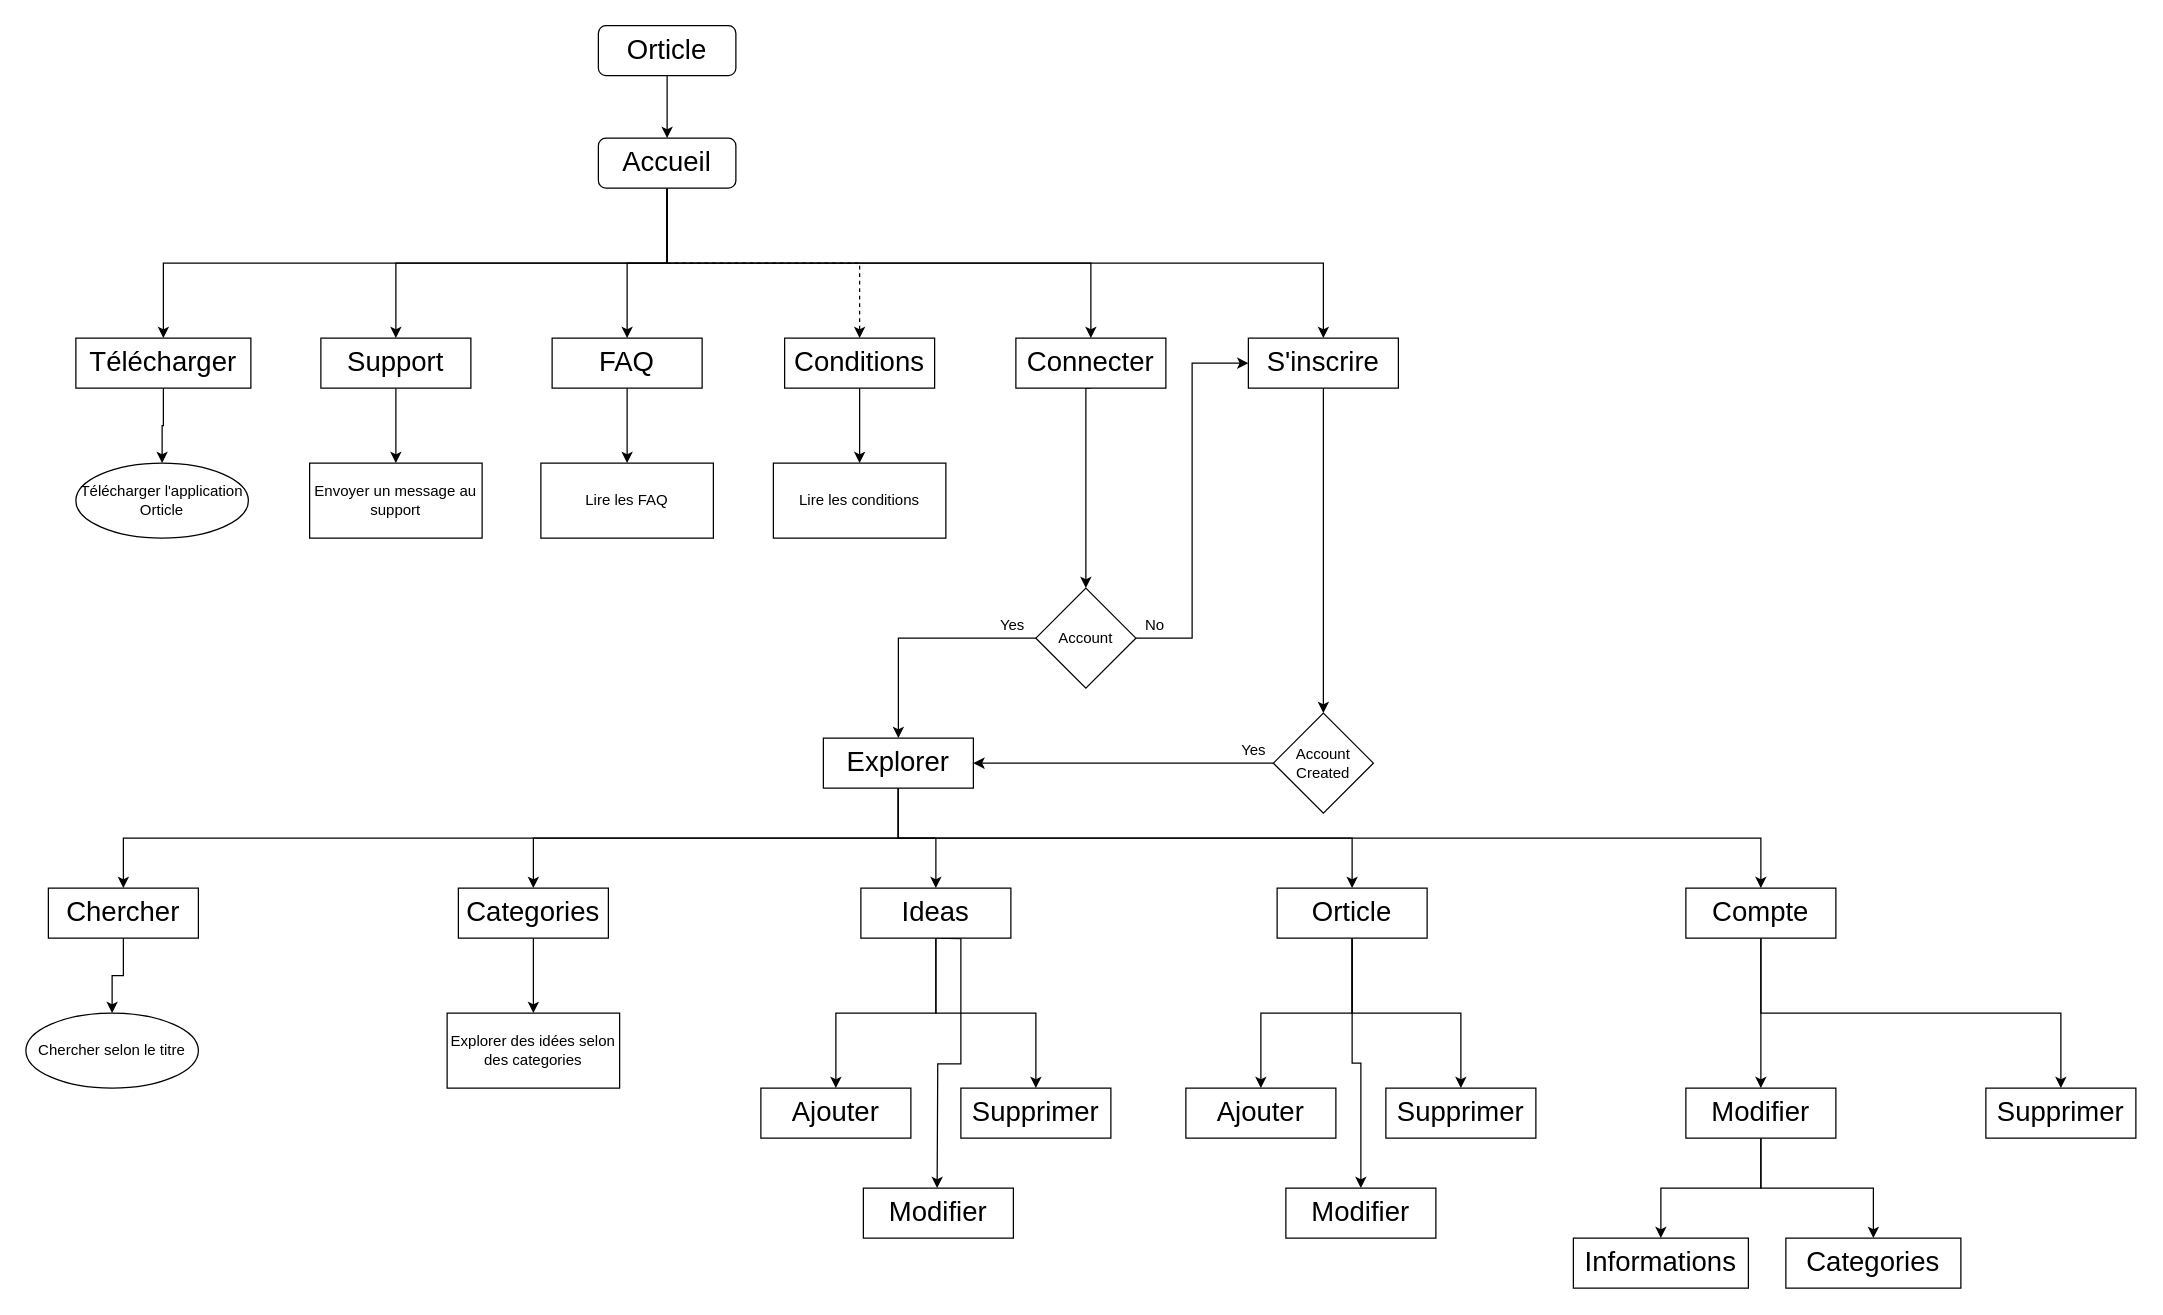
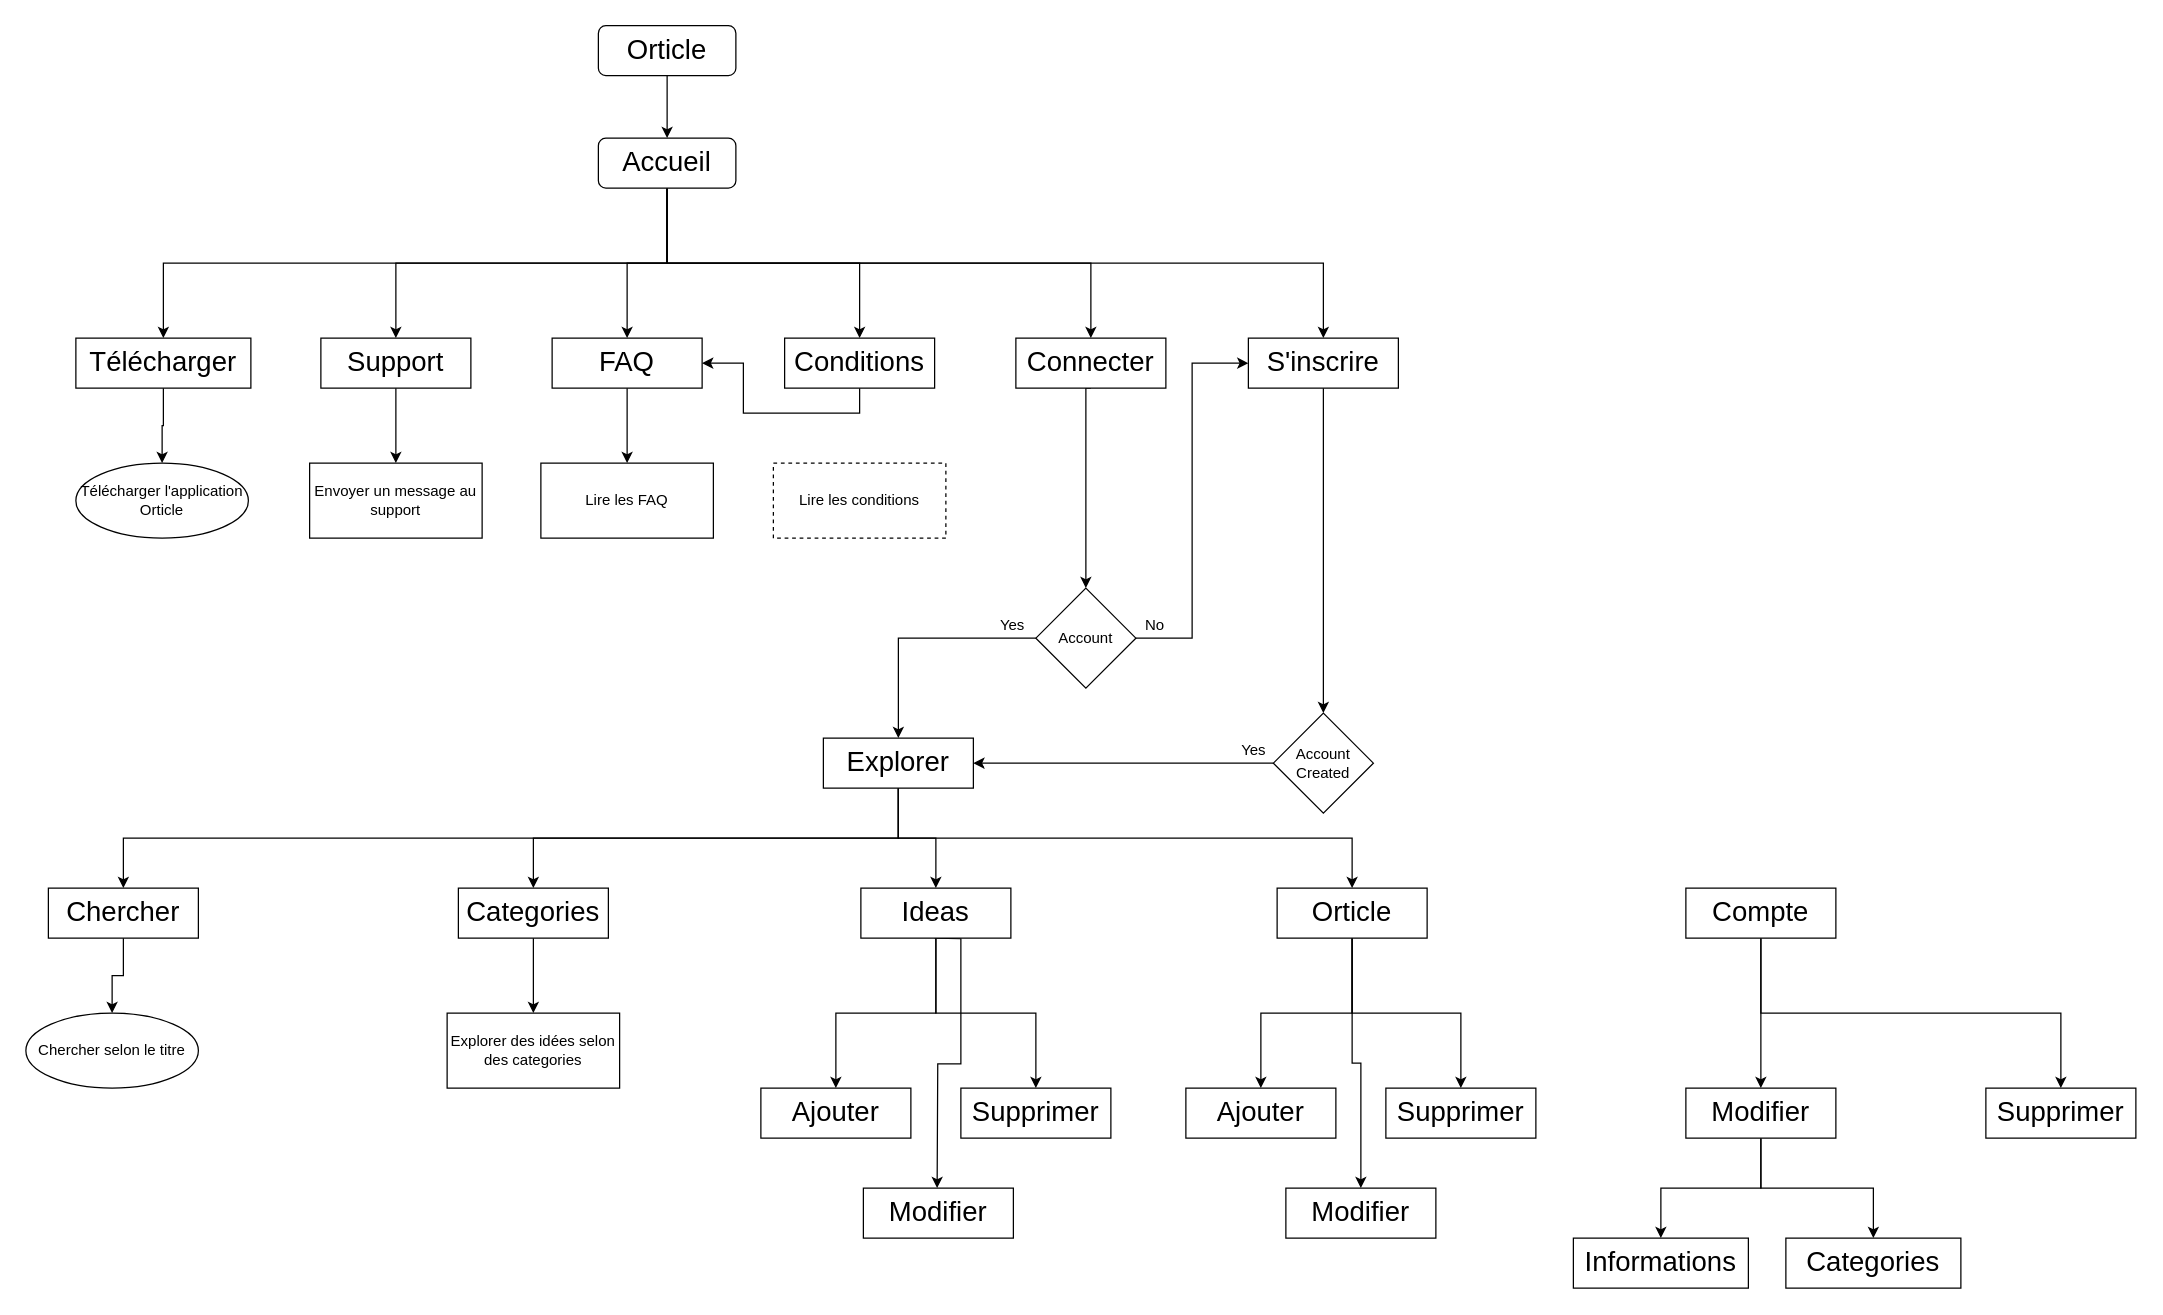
edge "Accueil" -> "Conditions": style dashed -> solid
edge "Conditions" -> "Lire les conditions": now "Conditions" -> "FAQ"
node "Lire les conditions": style solid -> dashed
edge "Explorer" -> "Compte": removed
